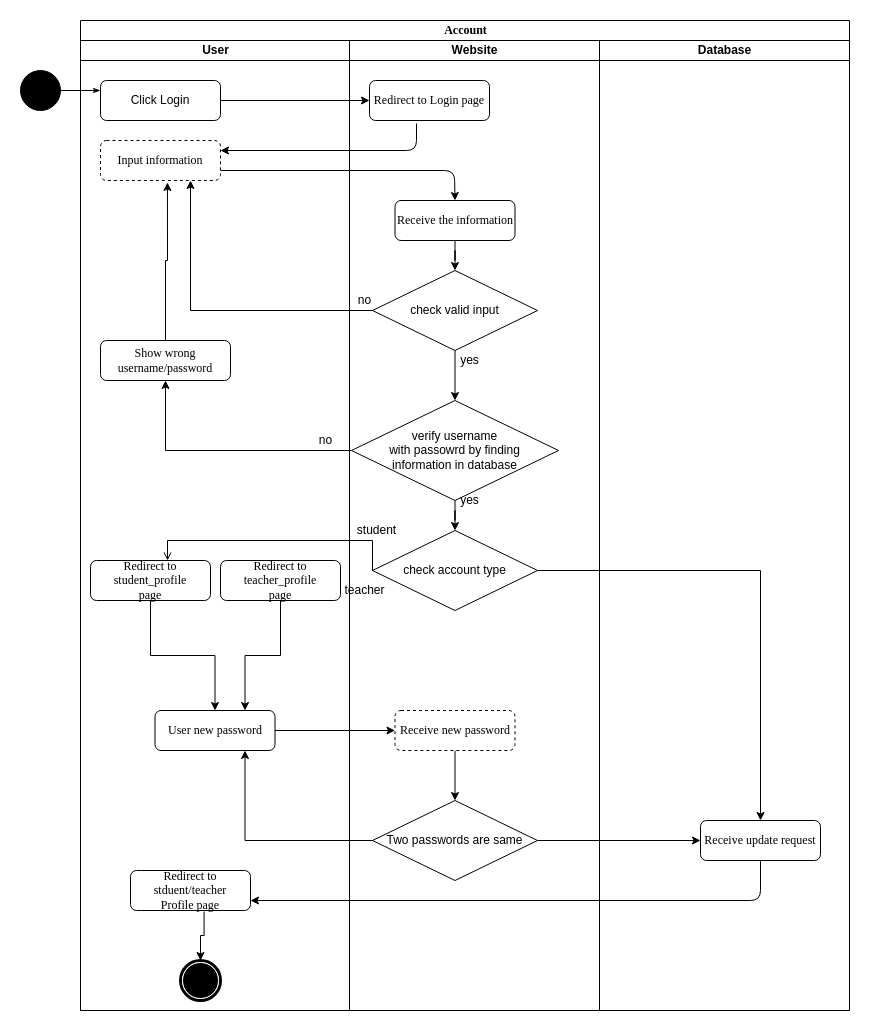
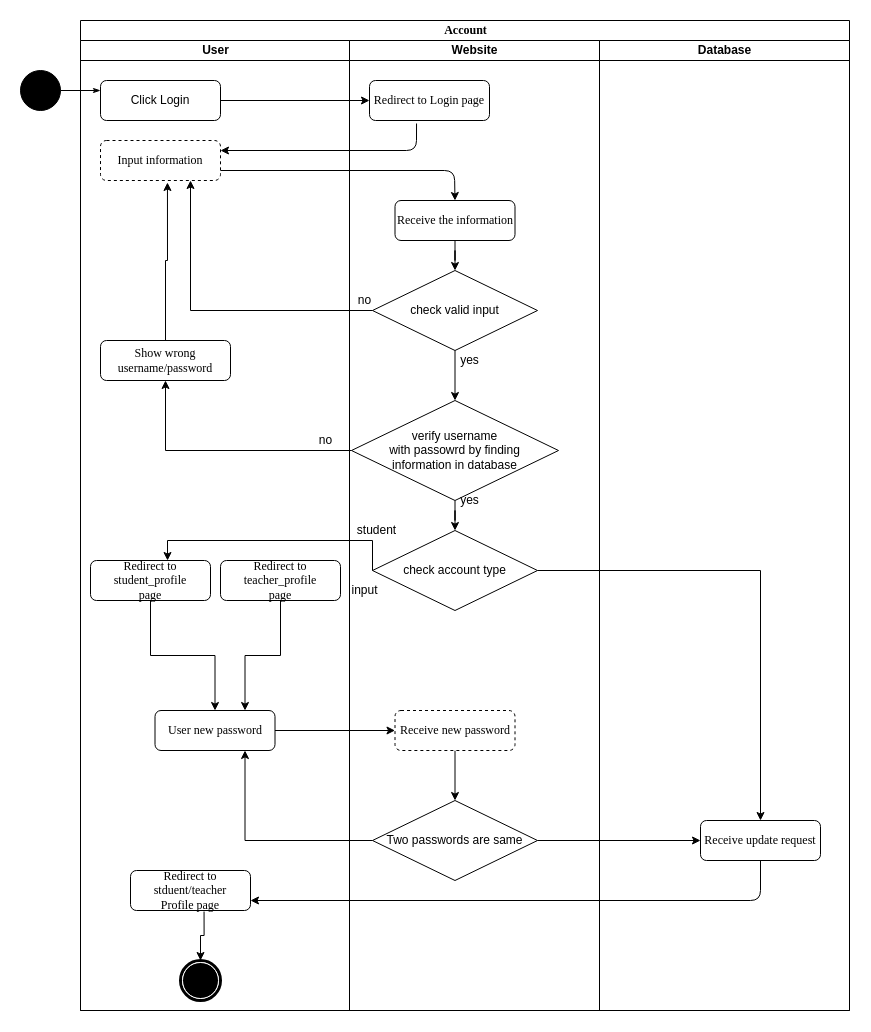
edge "check account type" -> "Redirect to student_profile page": arrowhead open -> classic
node "teacher": label "teacher" -> "input"
